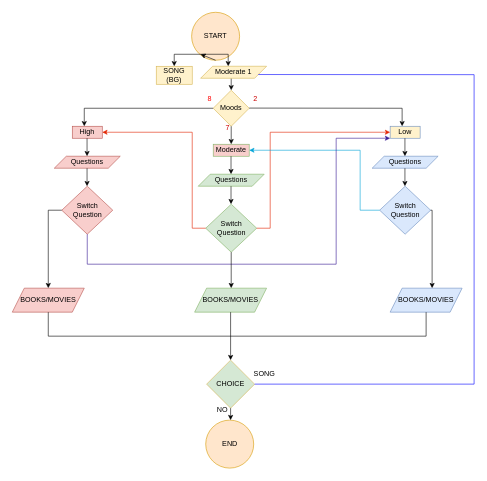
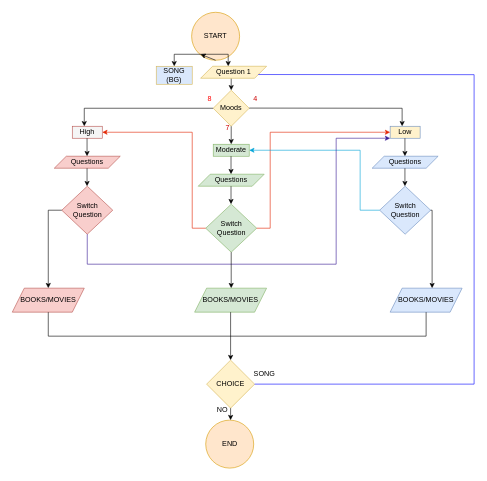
node "Moderate 1": label "Moderate 1" -> "Question 1"
node "SONG (BG)": fillcolor #fff2cc -> #dae8fc
node "2": label "2" -> "4"
node "High": fillcolor #f8cecc -> #f5f5f5
node "Moderate": fillcolor #f8cecc -> #d5e8d4
node "CHOICE": fillcolor #d5e8d4 -> #fff2cc
